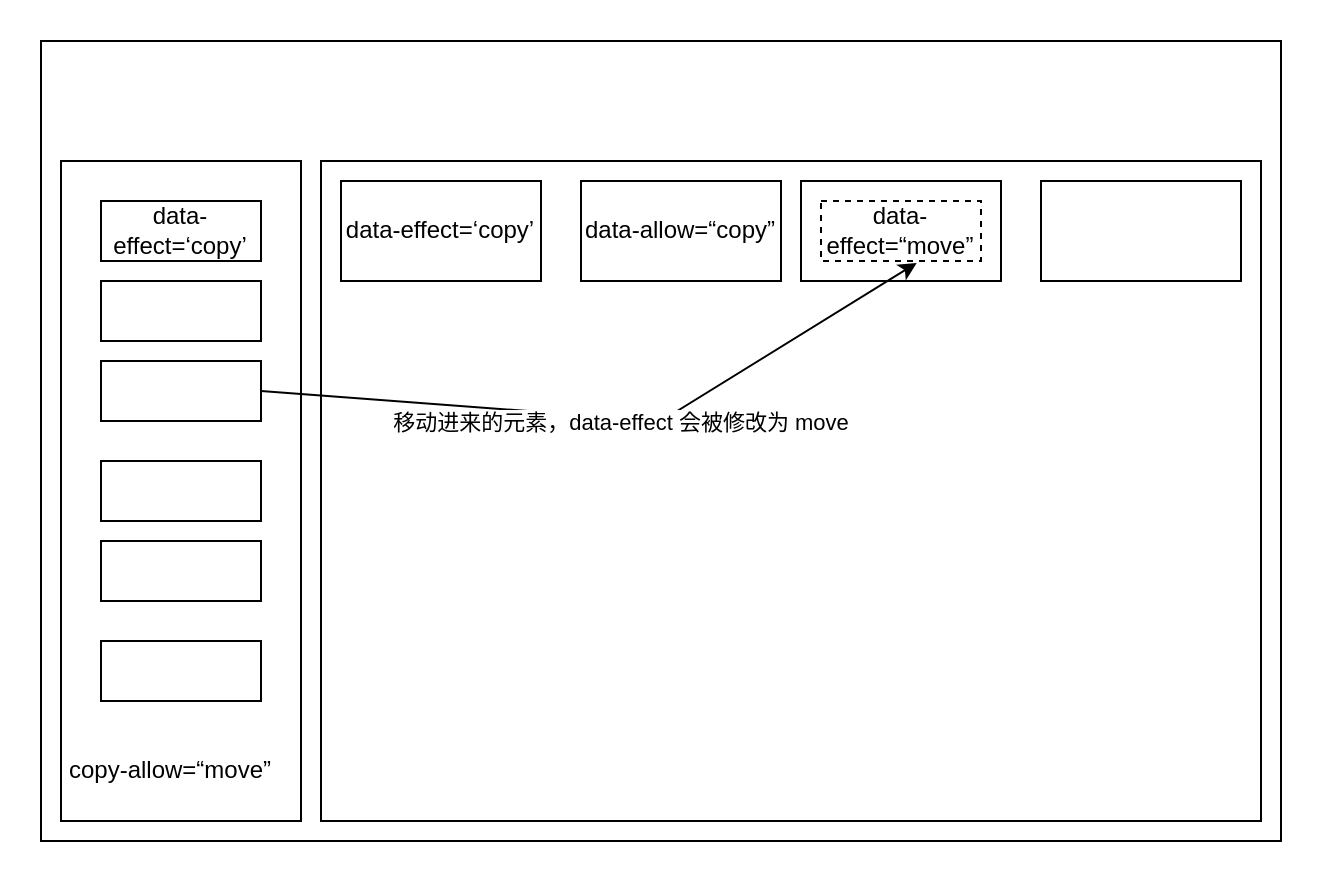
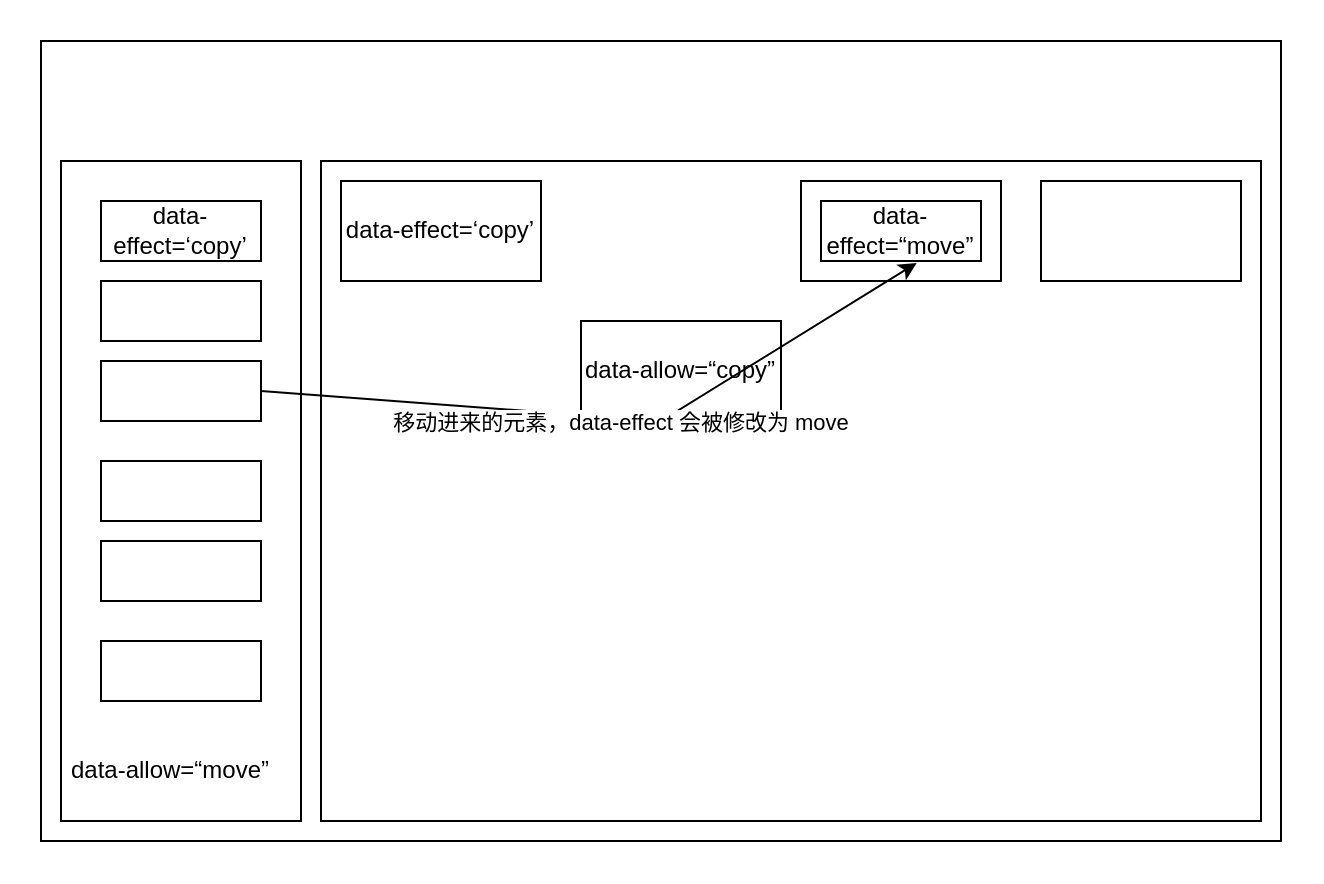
node "data-allow=“copy”": moved (681, 231) -> (681, 371)
node "data-effect=“move”": style dashed -> solid
node "copy-allow=“move”": label "copy-allow=“move”" -> "data-allow=“move”"
